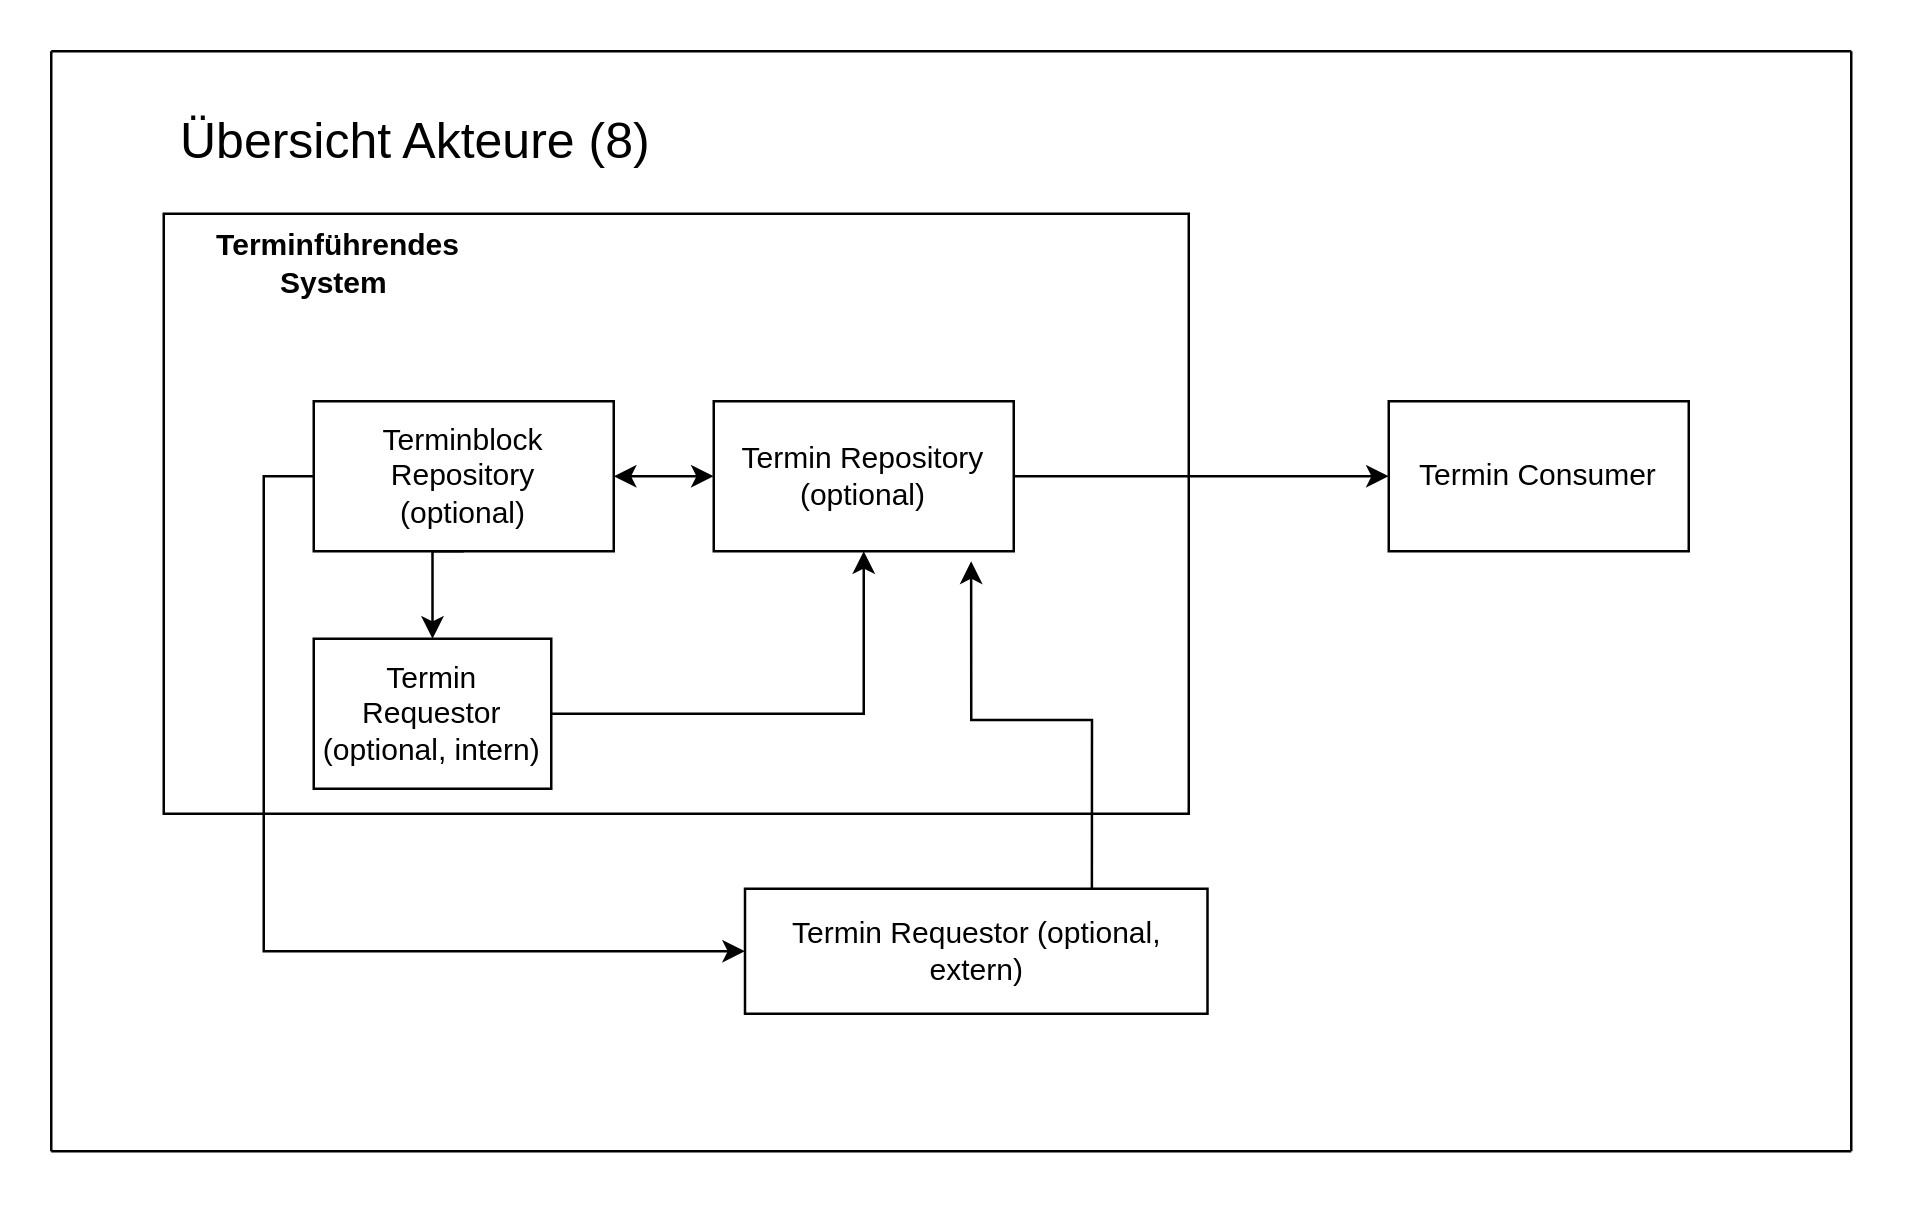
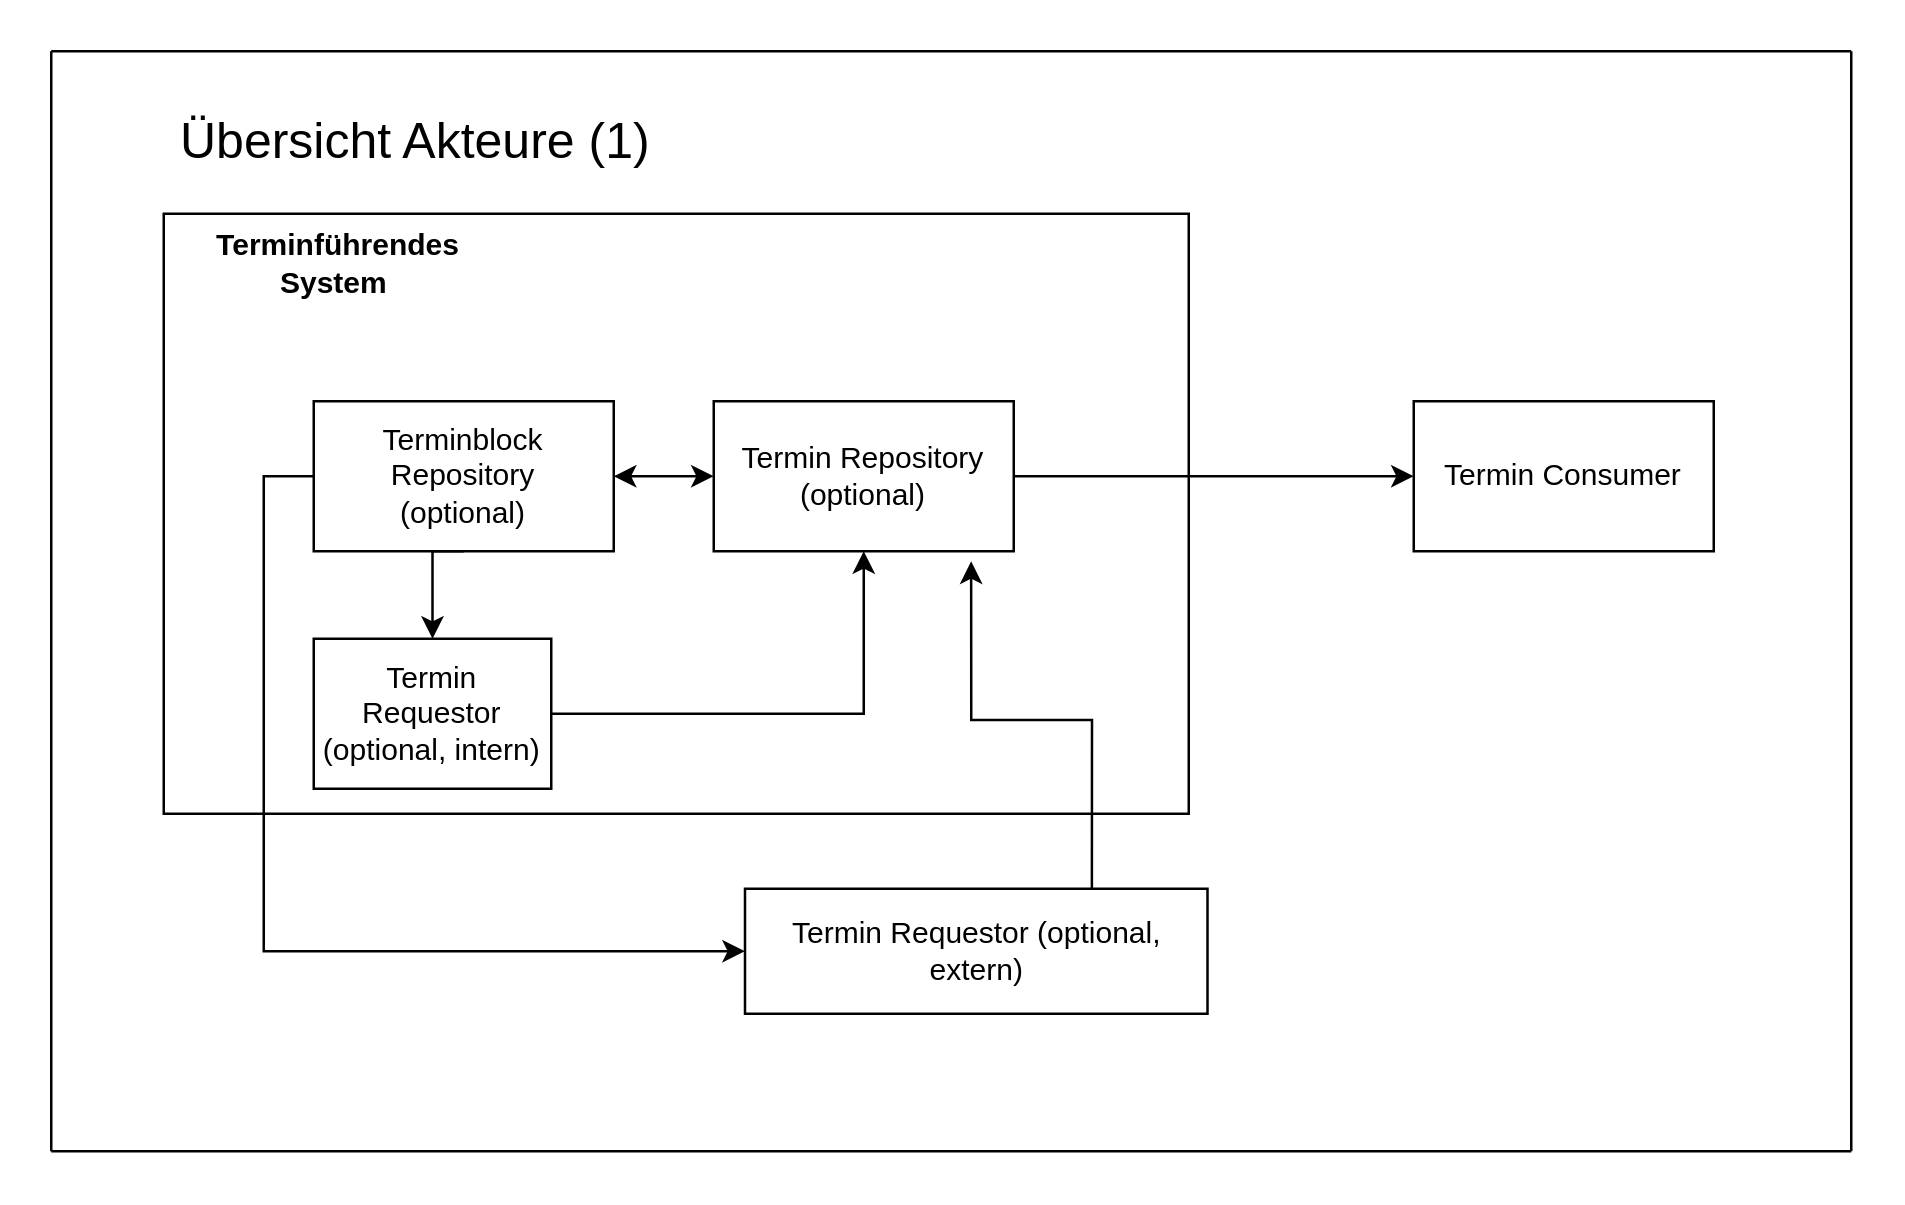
node "Übersicht Akteure (8)": label "Übersicht Akteure (8)" -> "Übersicht Akteure (1)"
node "Termin Consumer": moved (1539, 476) -> (1564, 476)
